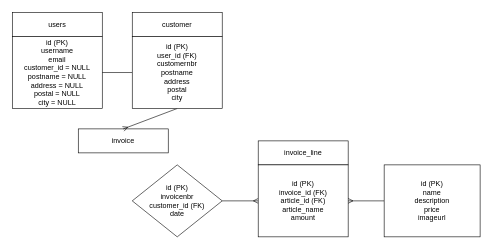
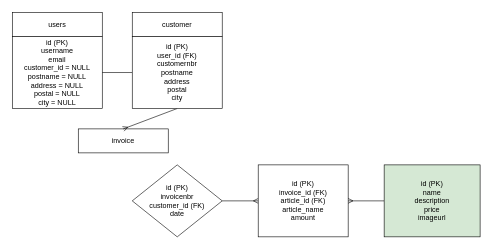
node "invoice_line": removed
node "id (PK) name description price imageurl": fillcolor #ffffff -> #d5e8d4
